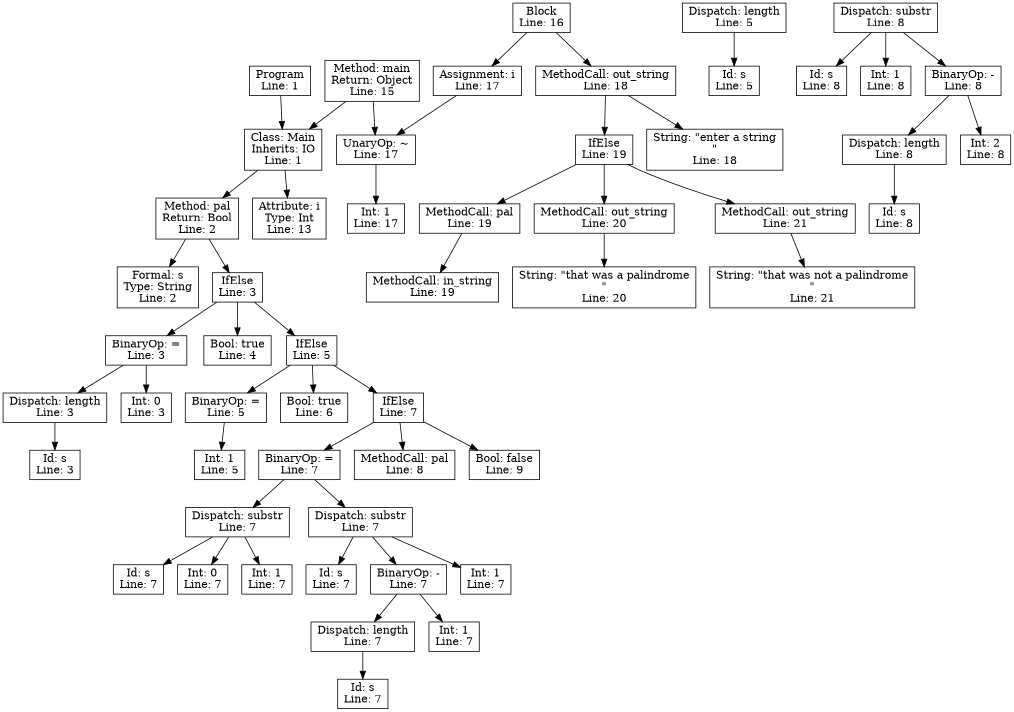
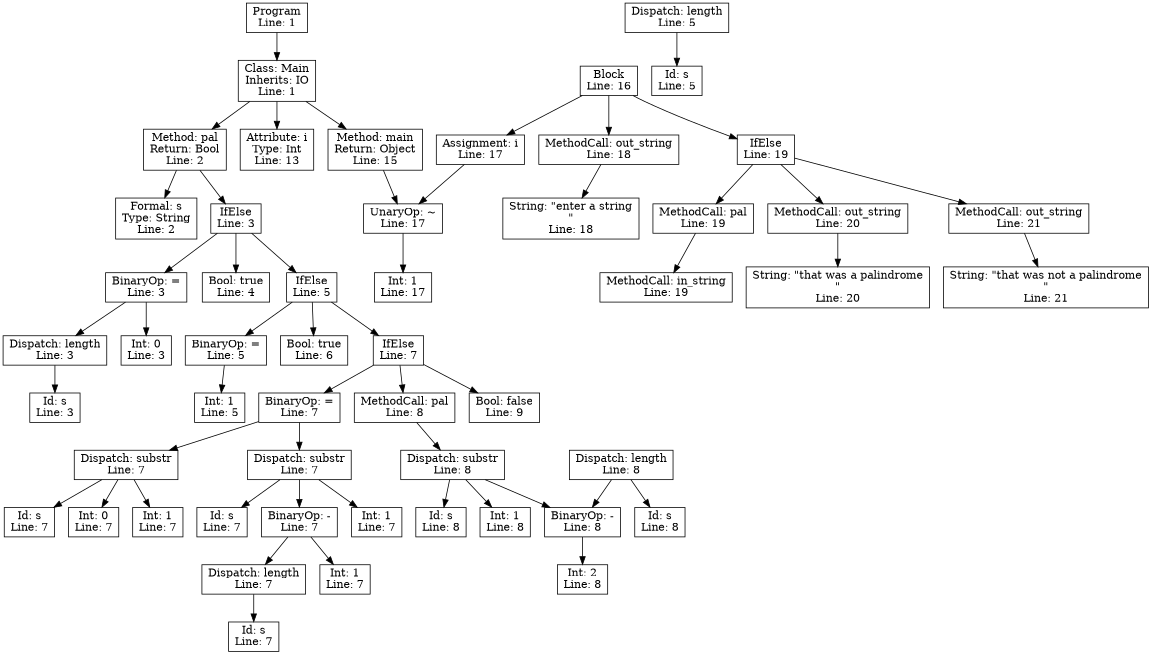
edge "MethodCall: out_string Line: 18" -> "IfElse Line: 19": now "Block Line: 16" -> "IfElse Line: 19"
edge "Method: main Return: Object Line: 15" -> "Class: Main Inherits: IO Line: 1": reversed
edge "BinaryOp: - Line: 8" -> "Dispatch: length Line: 8": reversed
edge "MethodCall: pal Line: 8" -> "Dispatch: substr Line: 8": added
